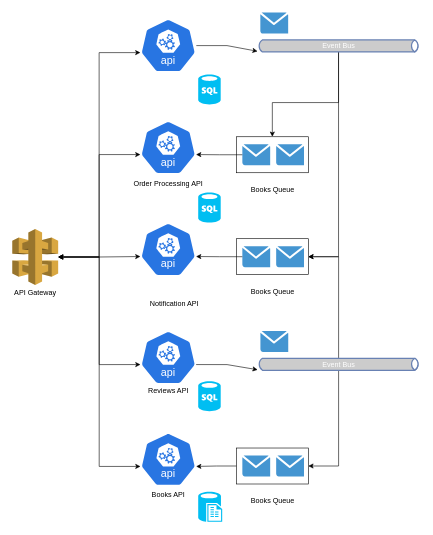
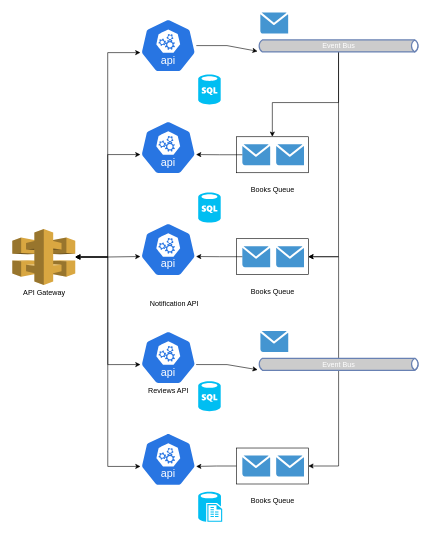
node "Order Processing API": removed
node "API Gateway": size 46x56 -> 63x56
node "Books API": removed
